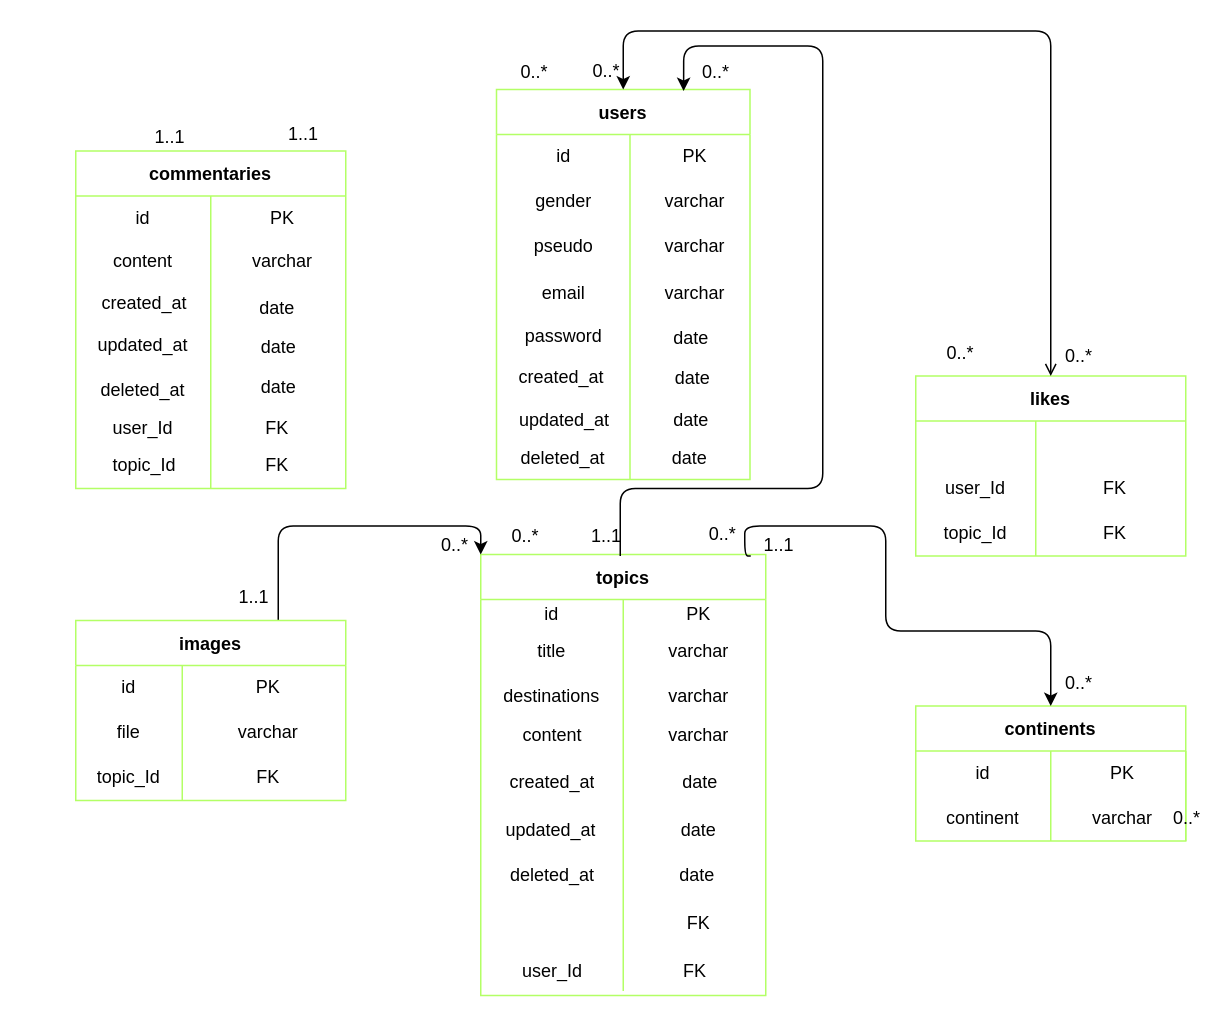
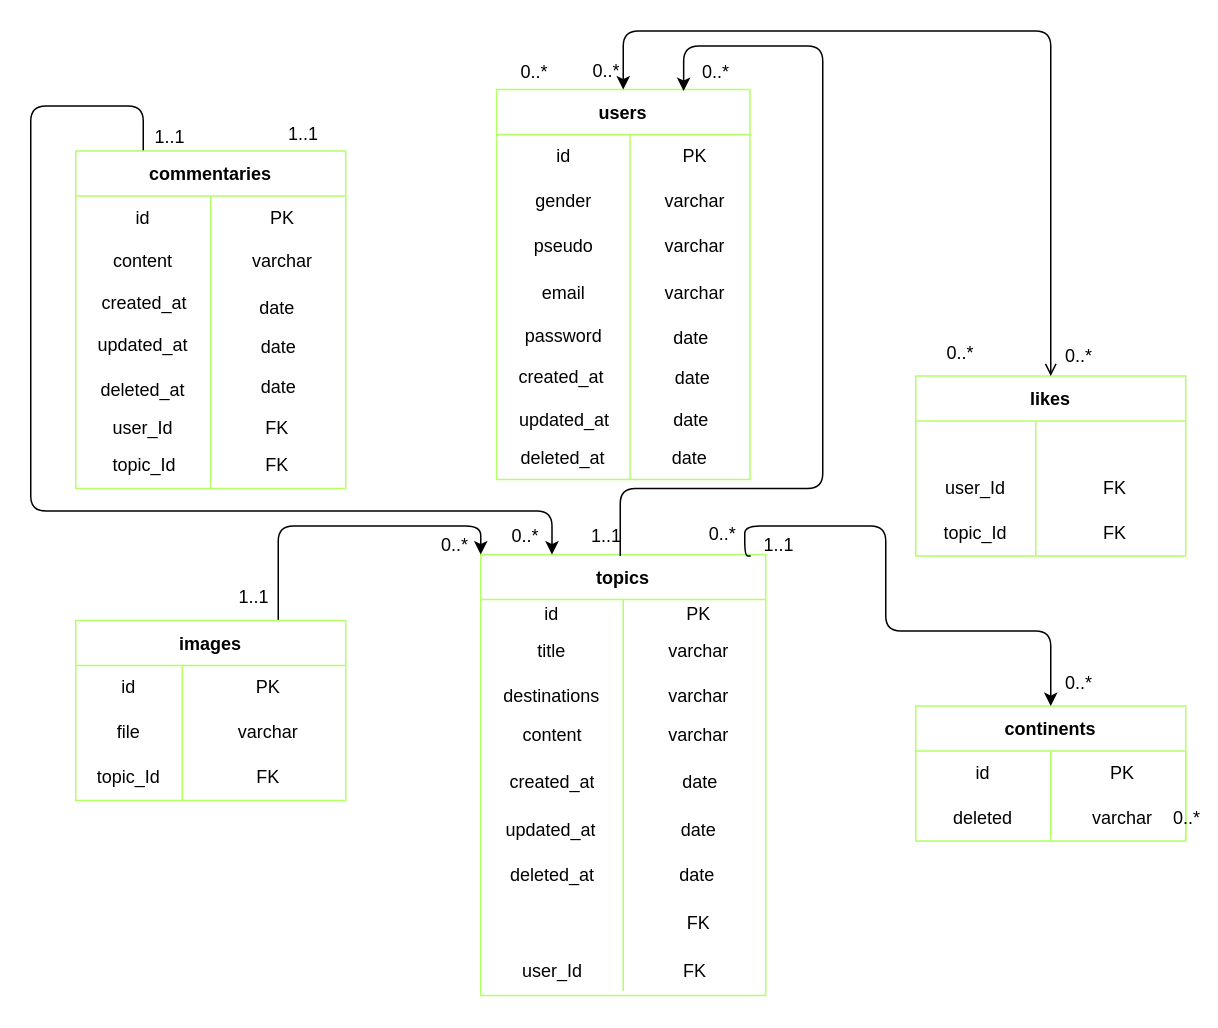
edge "commentaries" -> "topics": added
node "continent": label "continent" -> "deleted"
